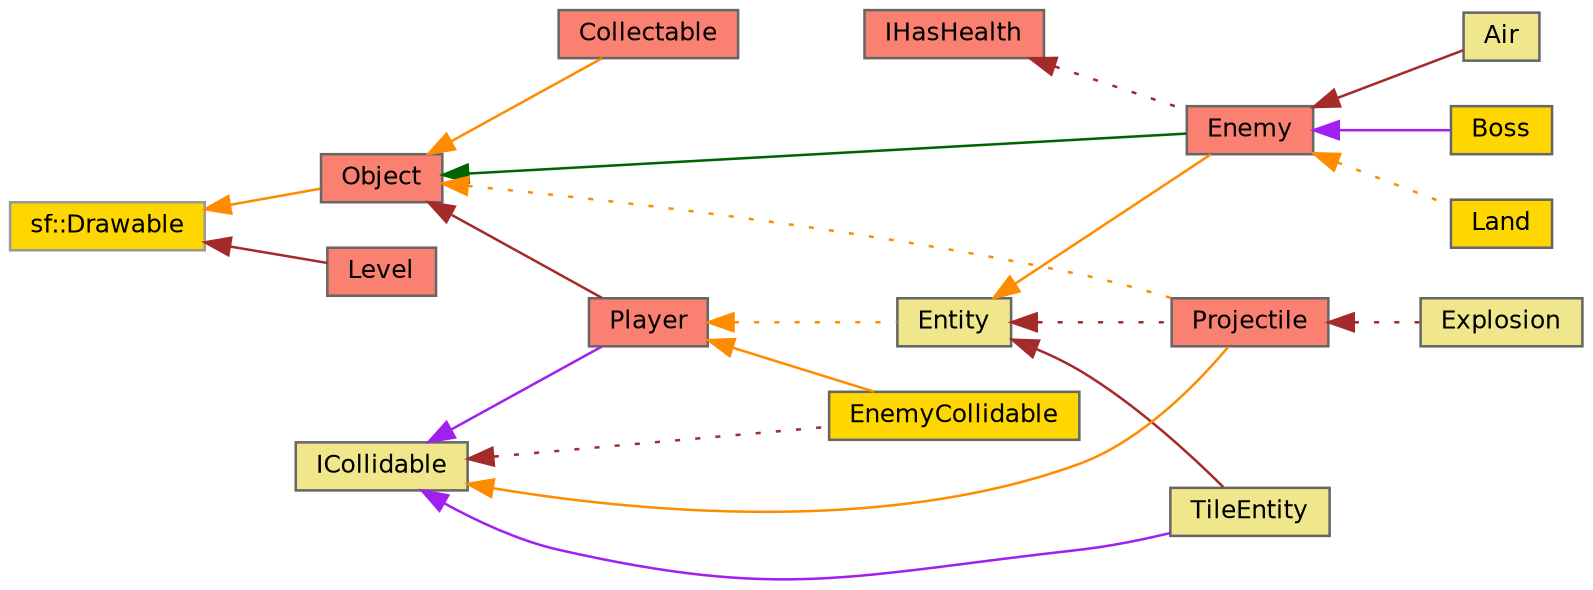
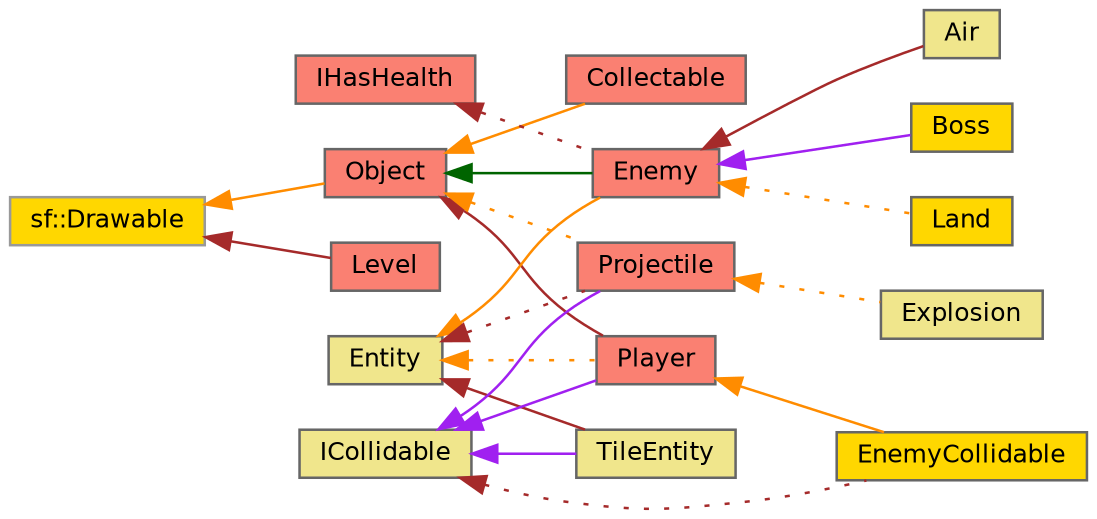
edge "Entity" -> "Player": reversed
edge "Explosion" -> "Projectile": color brown -> darkorange
edge "Projectile" -> "ICollidable": color darkorange -> purple
